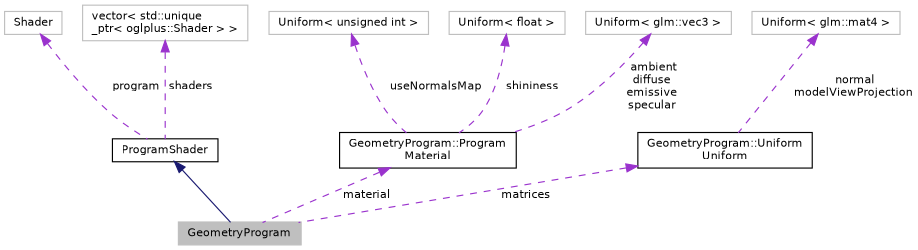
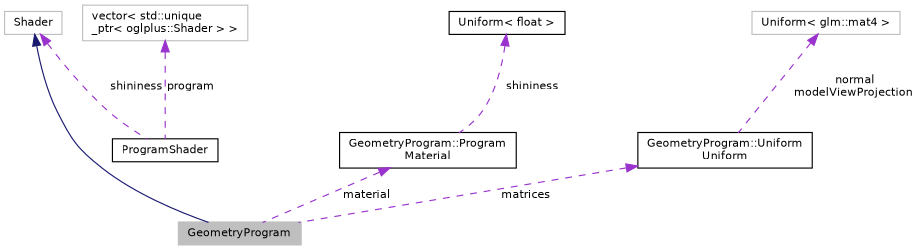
node "Uniform< unsigned int >": removed
node "Uniform< float >": color grey75 -> black
node "Uniform< glm::vec3 >": removed
edge "ProgramShader" -> "Shader": label " program" -> " shininess"
edge "ProgramShader" -> "vector< std::unique _ptr< oglplus::Shader > >": label " shaders" -> " program"
edge "GeometryProgram" -> "ProgramShader": now "GeometryProgram" -> "Shader"
